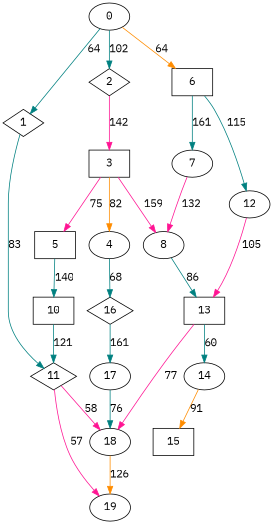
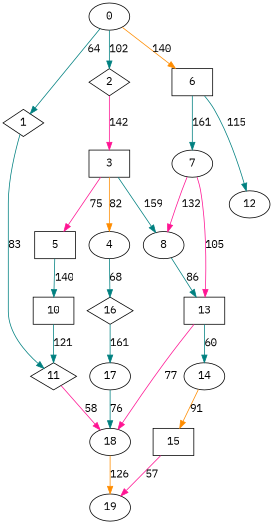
edge "0" -> "6": label "64" -> "140"
edge "3" -> "8": color deeppink -> teal
edge "12" -> "13": now "7" -> "13"
edge "11" -> "19": now "15" -> "19"
